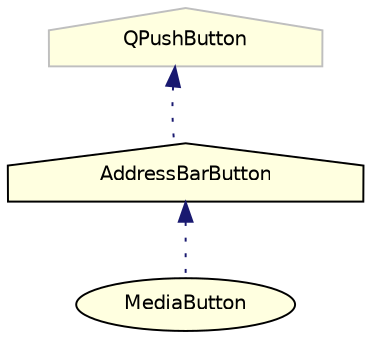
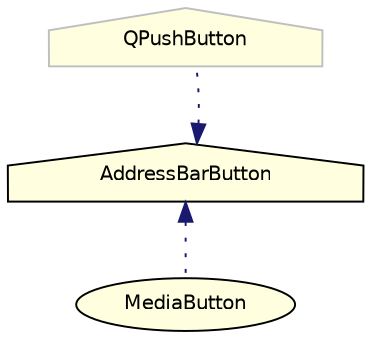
edge "AddressBarButton" -> "QPushButton": reversed
